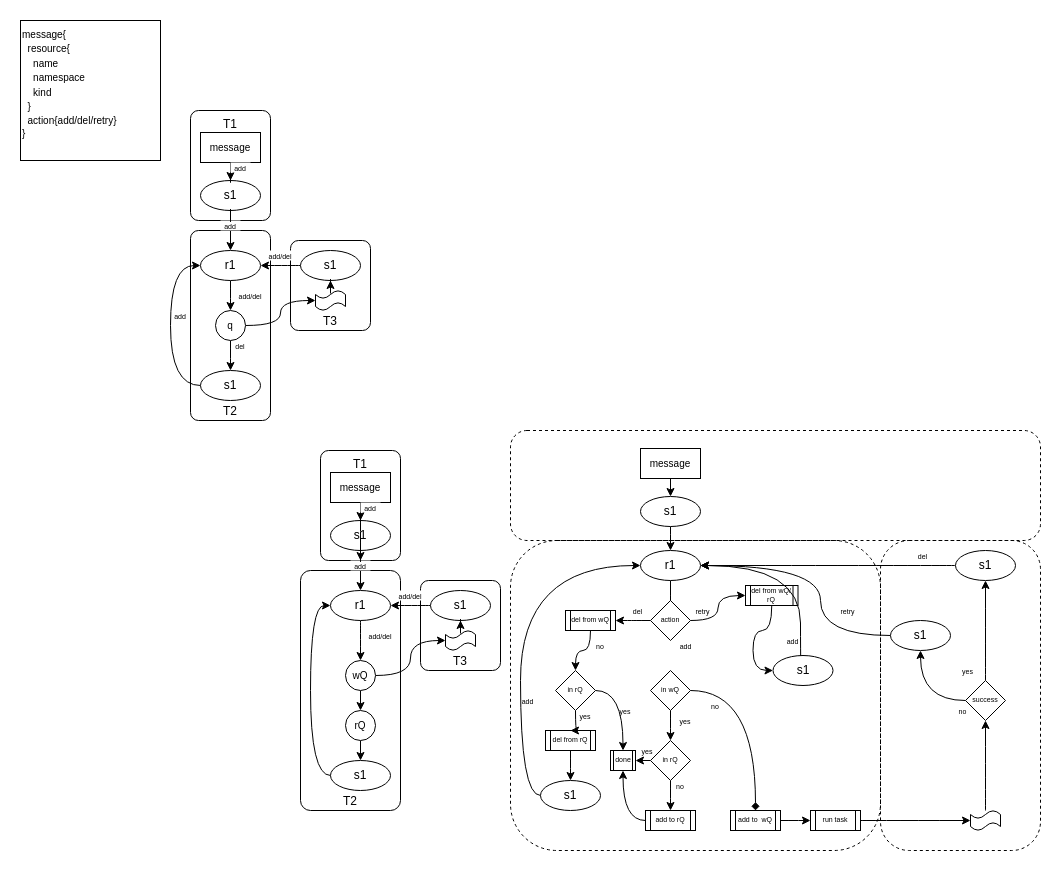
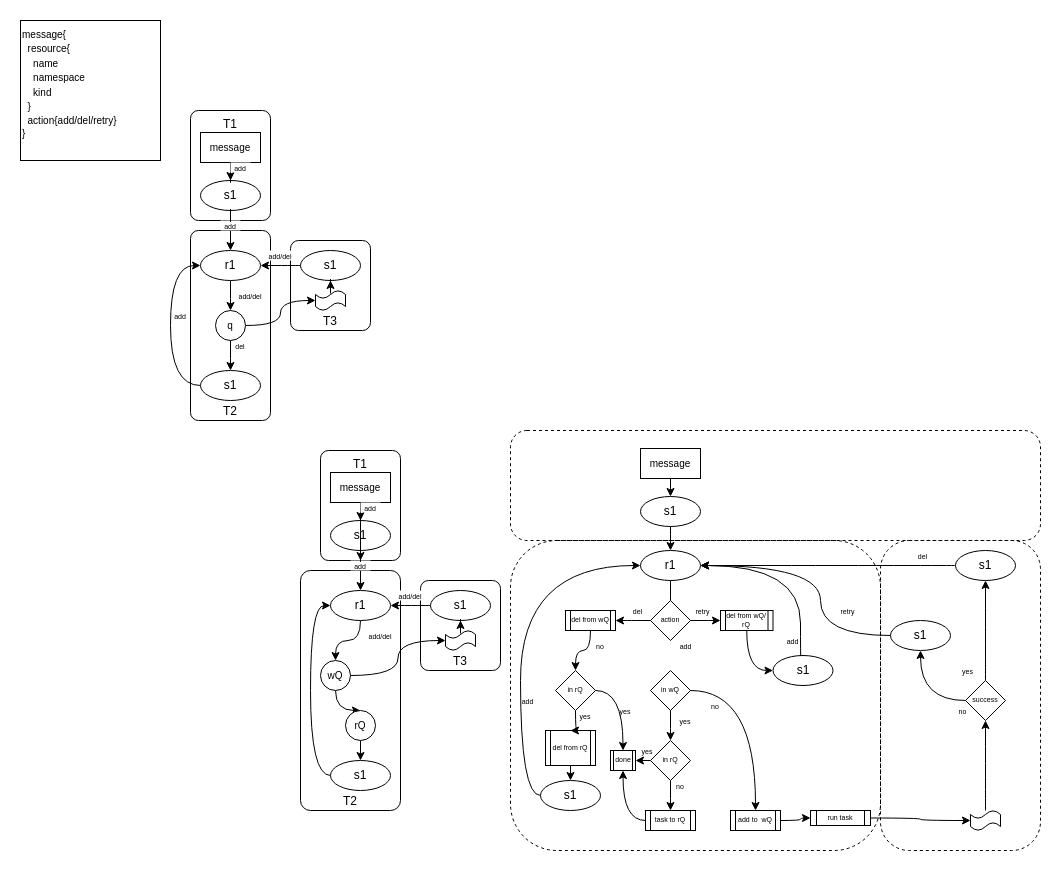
node "del from wQ/ rQ": moved (772, 596) -> (747, 621)
node "wQ": moved (361, 676) -> (336, 676)
node "del from rQ": size 50x20 -> 50x35
edge "in wQ" -> "add to wQ": arrowhead diamond -> classic
node "add to rQ": label "add to rQ" -> "task to rQ"
node "run task": size 50x20 -> 60x15
